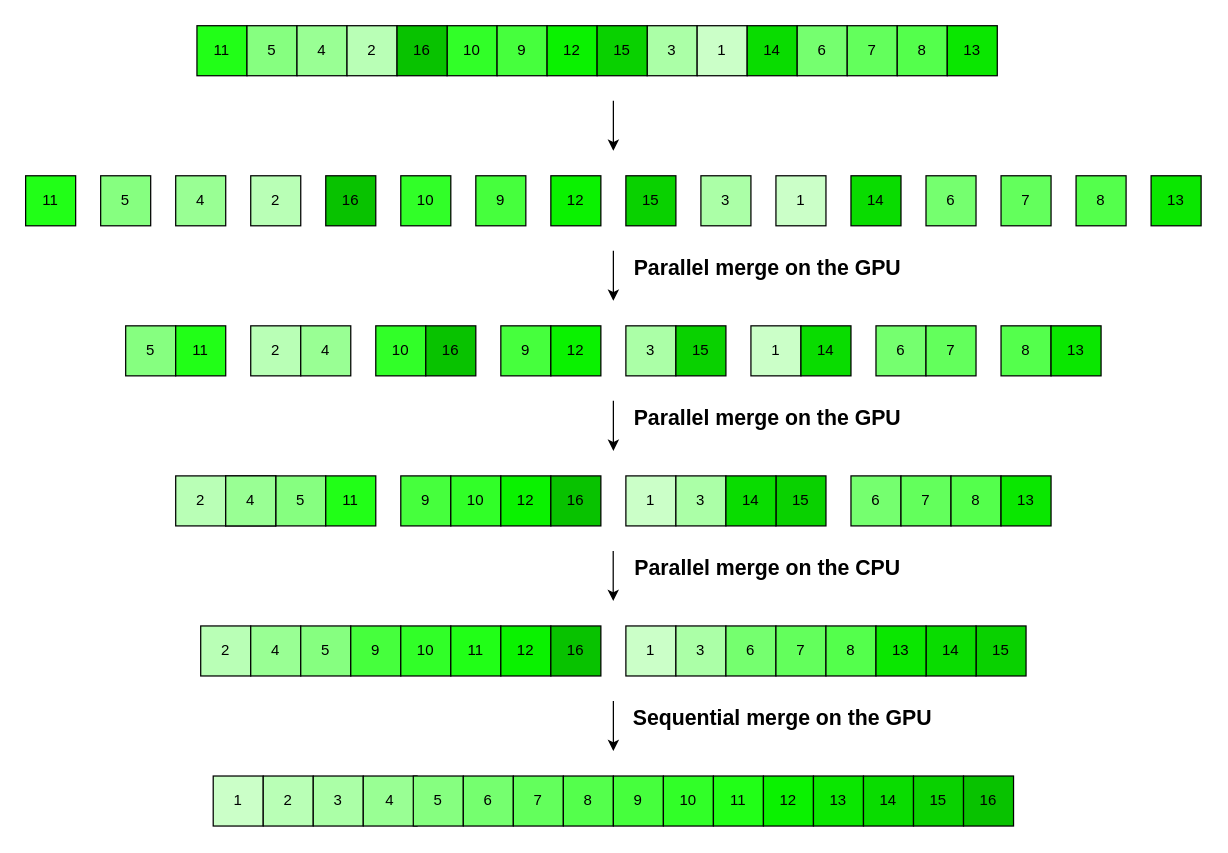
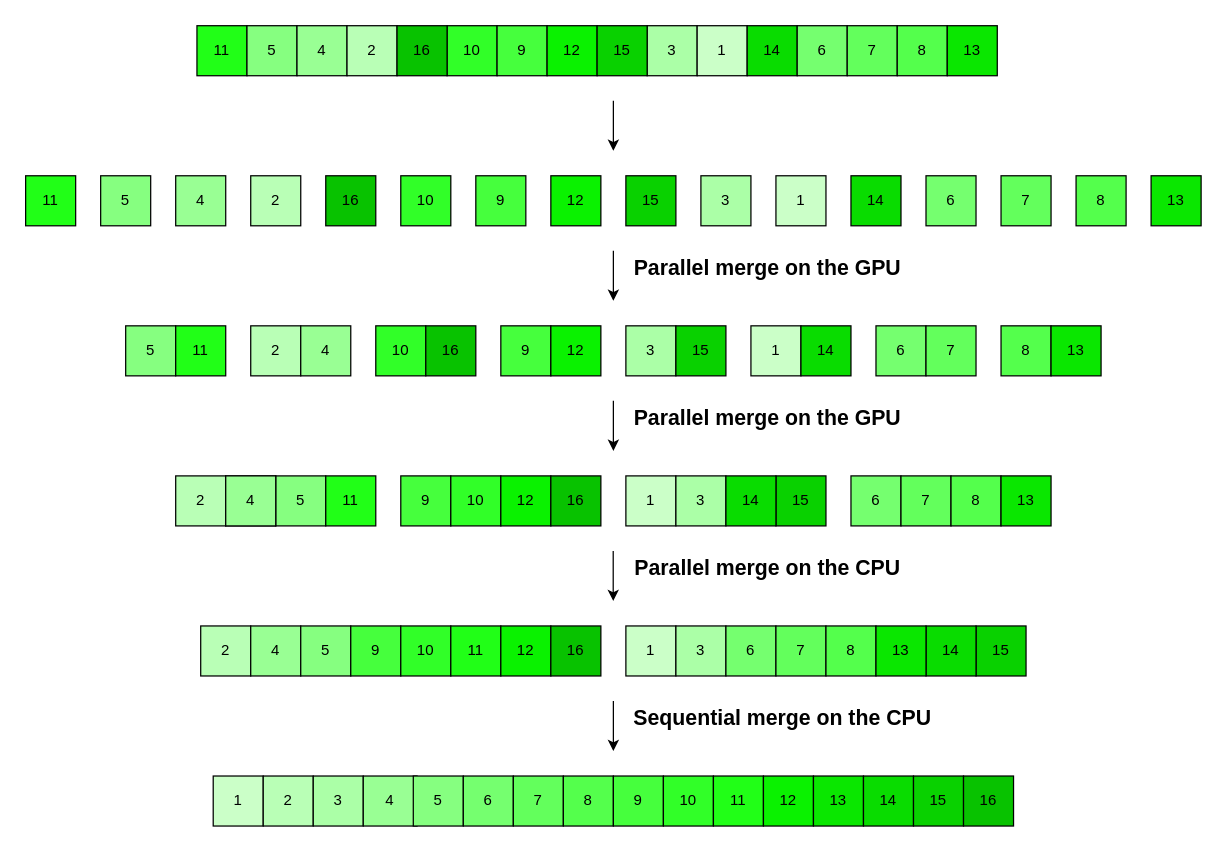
node "Sequential merge on the GPU": label "Sequential merge on the GPU" -> "Sequential merge on the CPU"
